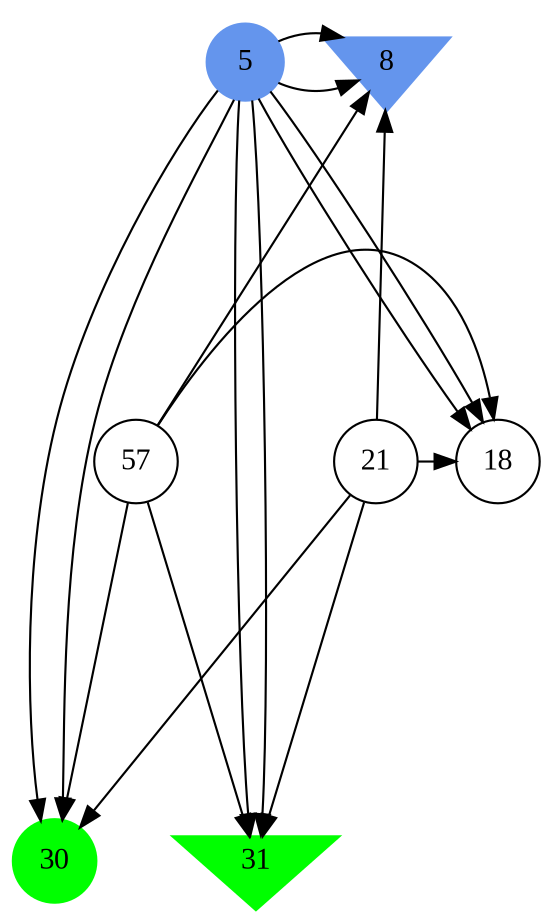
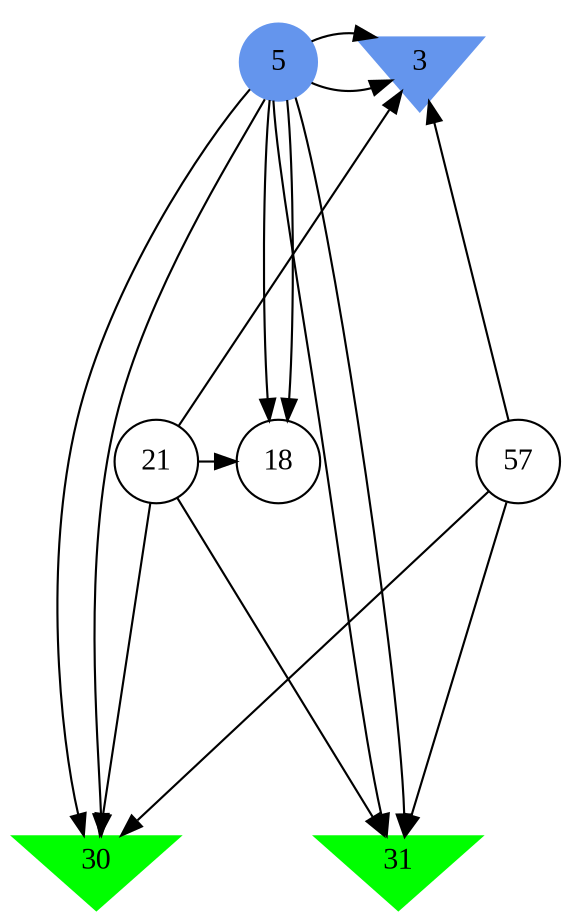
node "8": label "8" -> "3"
edge "57" -> "18": removed
node "30": shape circle -> invtriangle
